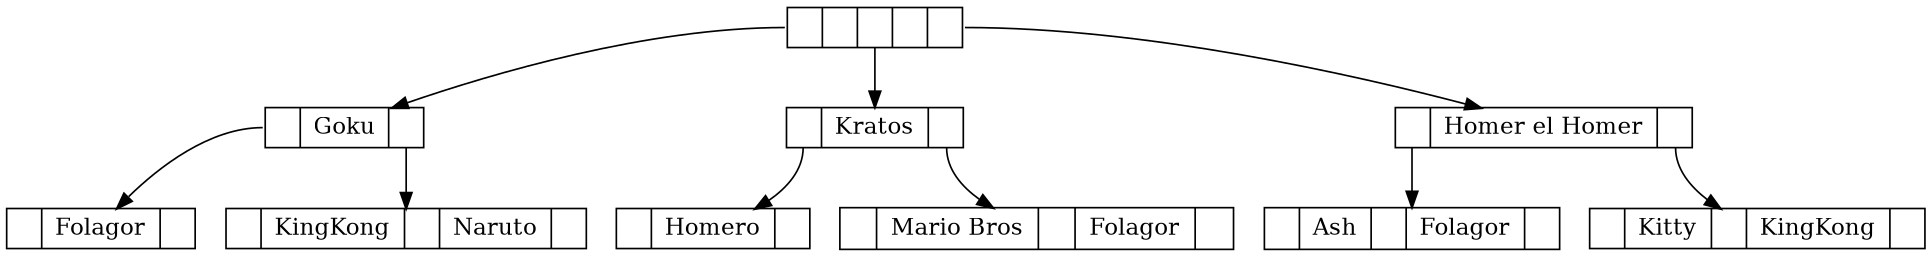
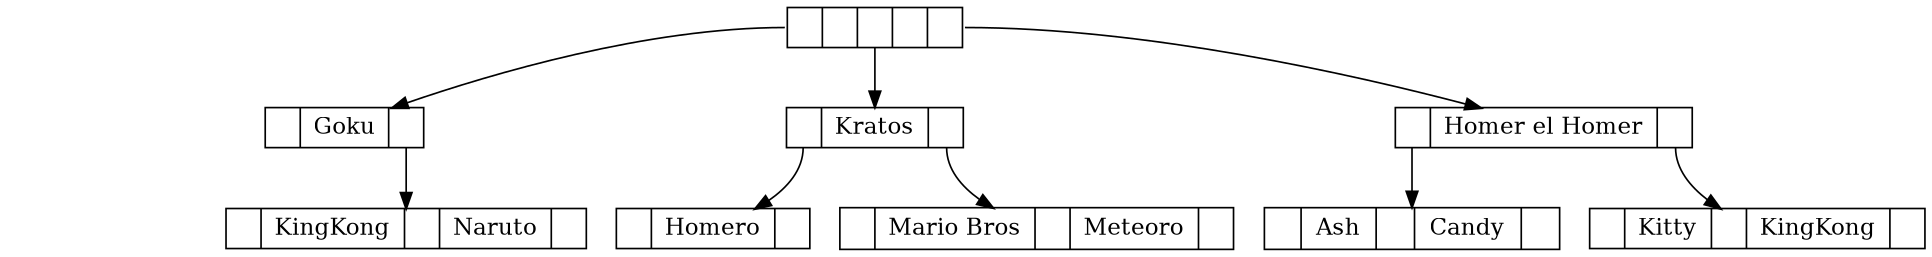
node "Mario Bros": text "Folagor" -> "Meteoro"
node "Ash": text "Folagor" -> "Candy"
node "Folagor": removed
